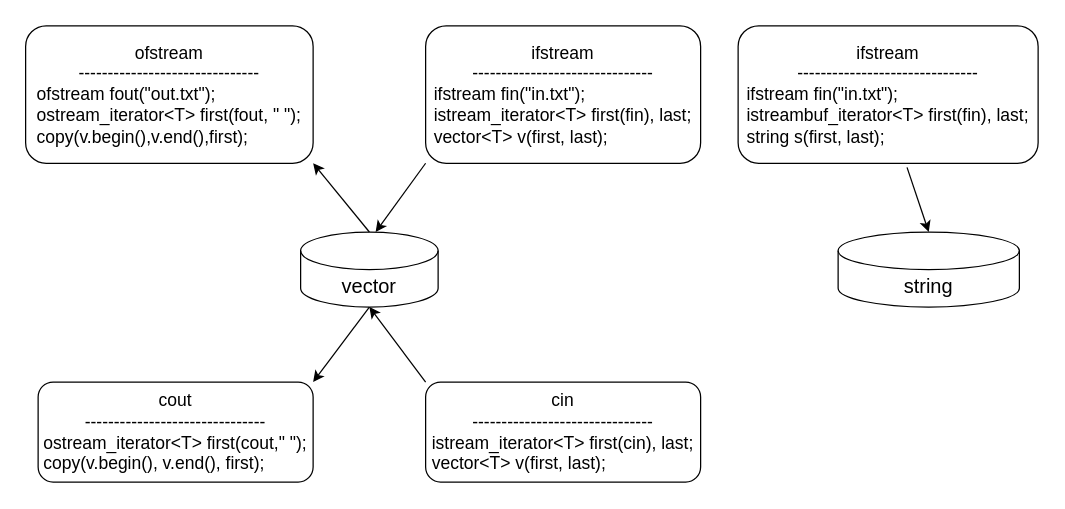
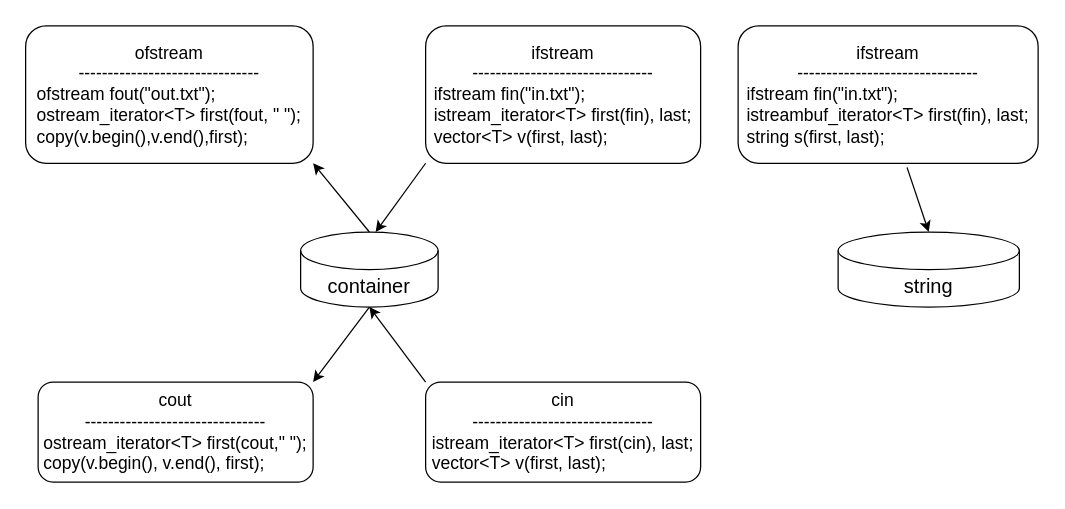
node "vector": label "vector" -> "container"
